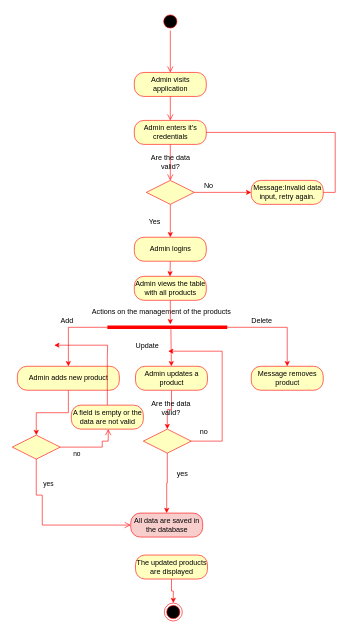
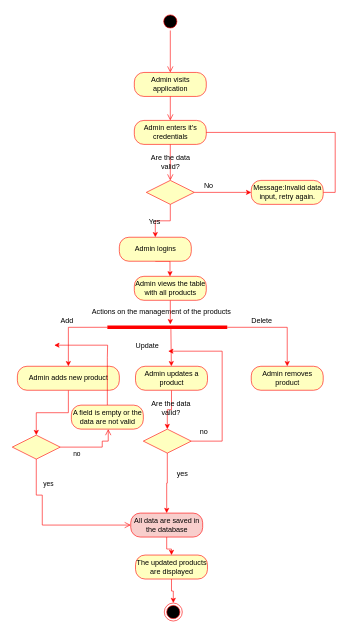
node "Admin logins": moved (170, 249) -> (155, 249)
node "Message removes product": label "Message removes product" -> "Admin removes product"
edge "All data are saved in the database" -> "The updated products are displayed": added
